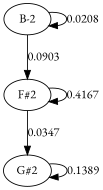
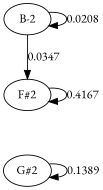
edge "B-2" -- "F#2": label "0.0903" -> "0.0347"
edge "F#2" -- "G#2": removed, label "0.0347"
